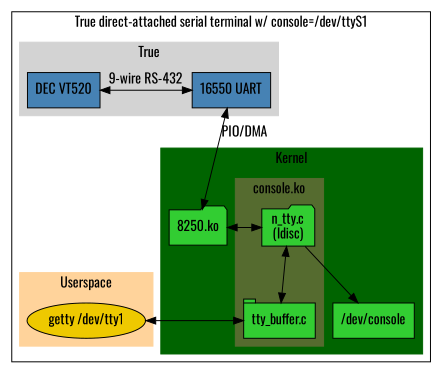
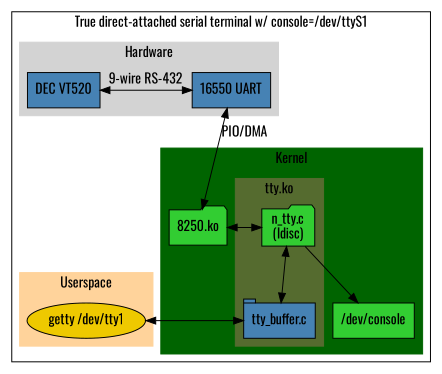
cluster "True": label "True" -> "Hardware"
cluster "console.ko": label "console.ko" -> "tty.ko"
node "tty_buffer.c": fillcolor limegreen -> steelblue
